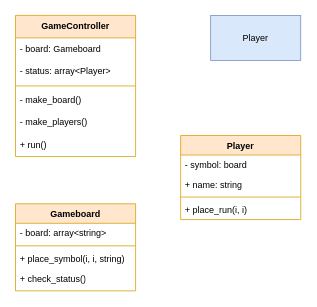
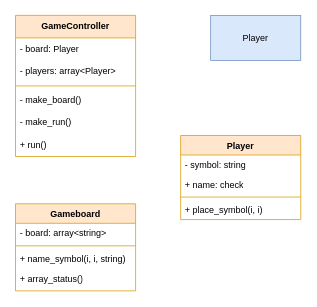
node "- board: Gameboard": label "- board: Gameboard" -> "- board: Player"
node "- status: array<Player>": label "- status: array<Player>" -> "- players: array<Player>"
node "- make_players()": label "- make_players()" -> "- make_run()"
node "- symbol: board": label "- symbol: board" -> "- symbol: string"
node "+ name: string": label "+ name: string" -> "+ name: check"
node "+ place_run(i, i)": label "+ place_run(i, i)" -> "+ place_symbol(i, i)"
node "+ place_symbol(i, i, string)": label "+ place_symbol(i, i, string)" -> "+ name_symbol(i, i, string)"
node "+ check_status()": label "+ check_status()" -> "+ array_status()"
